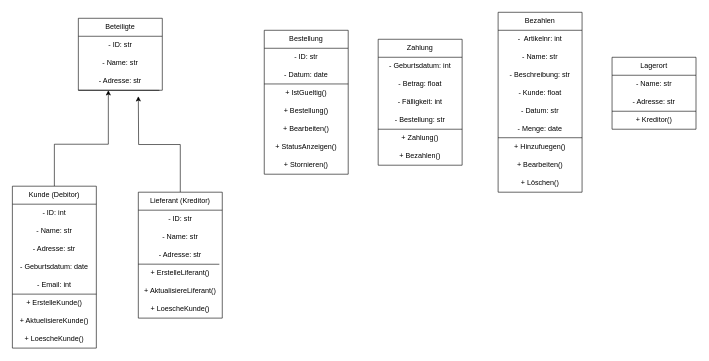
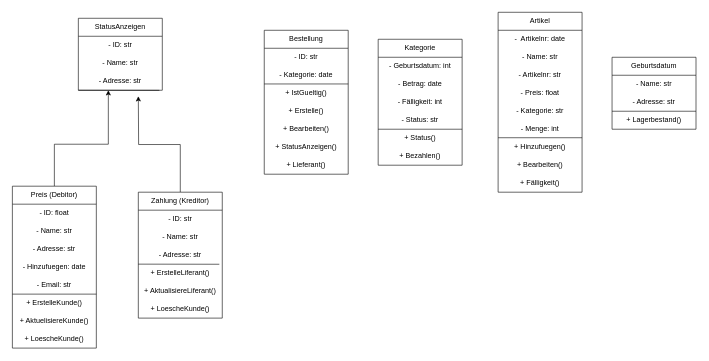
node "Bezahlen": label "Bezahlen" -> "Artikel"
node "Beteiligte": label "Beteiligte" -> "StatusAnzeigen"
node "- Artikelnr: int": label "- Artikelnr: int" -> "- Artikelnr: date"
node "Zahlung": label "Zahlung" -> "Kategorie"
node "Lagerort": label "Lagerort" -> "Geburtsdatum"
node "- Datum: date": label "- Datum: date" -> "- Kategorie: date"
node "- Beschreibung: str": label "- Beschreibung: str" -> "- Artikelnr: str"
node "- Betrag: float": label "- Betrag: float" -> "- Betrag: date"
node "- Kunde: float": label "- Kunde: float" -> "- Preis: float"
node "+ Bestellung()": label "+ Bestellung()" -> "+ Erstelle()"
node "- Datum: str": label "- Datum: str" -> "- Kategorie: str"
node "- Bestellung: str": label "- Bestellung: str" -> "- Status: str"
node "+ Kreditor()": label "+ Kreditor()" -> "+ Lagerbestand()"
node "- Menge: date": label "- Menge: date" -> "- Menge: int"
node "+ Zahlung()": label "+ Zahlung()" -> "+ Status()"
node "+ Stornieren()": label "+ Stornieren()" -> "+ Lieferant()"
node "+ Löschen()": label "+ Löschen()" -> "+ Fälligkeit()"
node "Kunde (Debitor)": label "Kunde (Debitor)" -> "Preis (Debitor)"
node "Lieferant (Kreditor)": label "Lieferant (Kreditor)" -> "Zahlung (Kreditor)"
node "- ID: int": label "- ID: int" -> "- ID: float"
node "- Geburtsdatum: date": label "- Geburtsdatum: date" -> "- Hinzufuegen: date"
node "- Email: int": label "- Email: int" -> "- Email: str"
